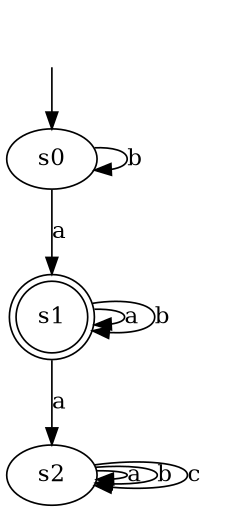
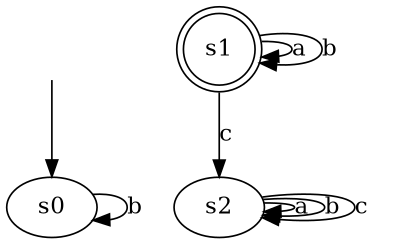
edge "s0" -> "s1": removed, label "a"
edge "s1" -> "s2": label "a" -> "c"
